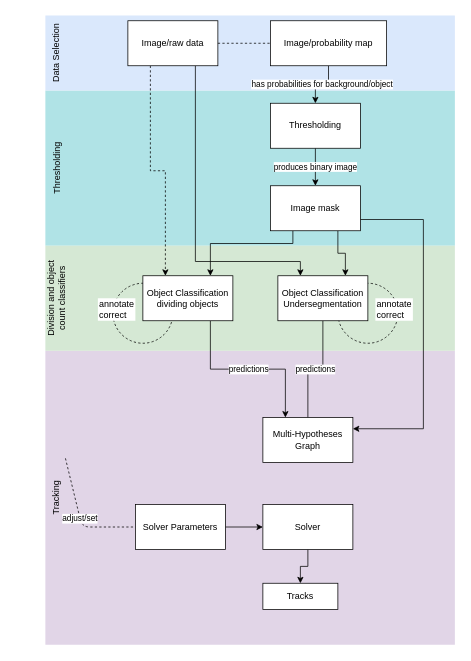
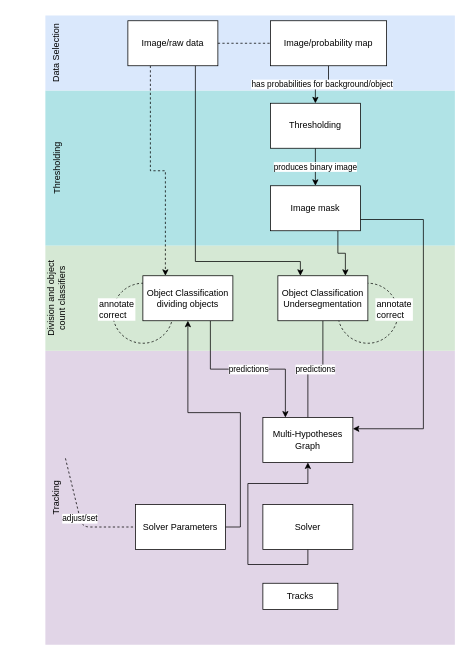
edge "Image mask" -> "Object Classification dividing objects": removed
edge "Solver Parameters" -> "Solver": now "Solver Parameters" -> "Object Classification dividing objects"
edge "Solver" -> "Tracks": now "Solver" -> "Multi-Hypotheses Graph"
